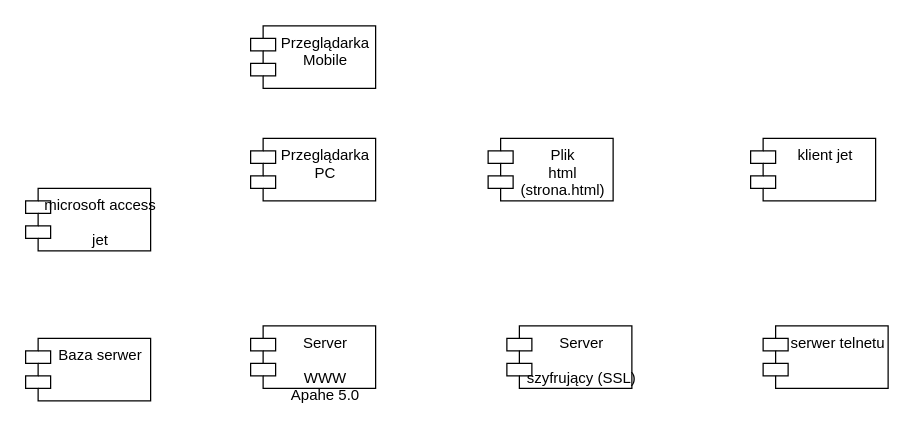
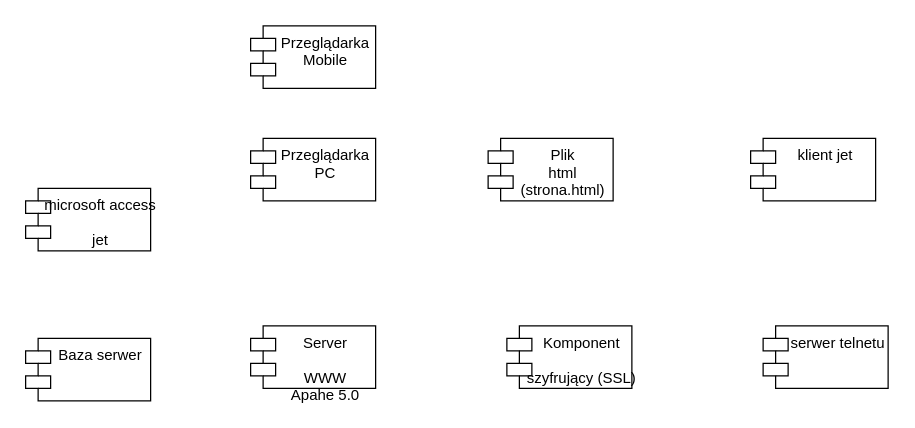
node "Server szyfrujący (SSL)": label "Server szyfrujący (SSL)" -> "Komponent szyfrujący (SSL)"
